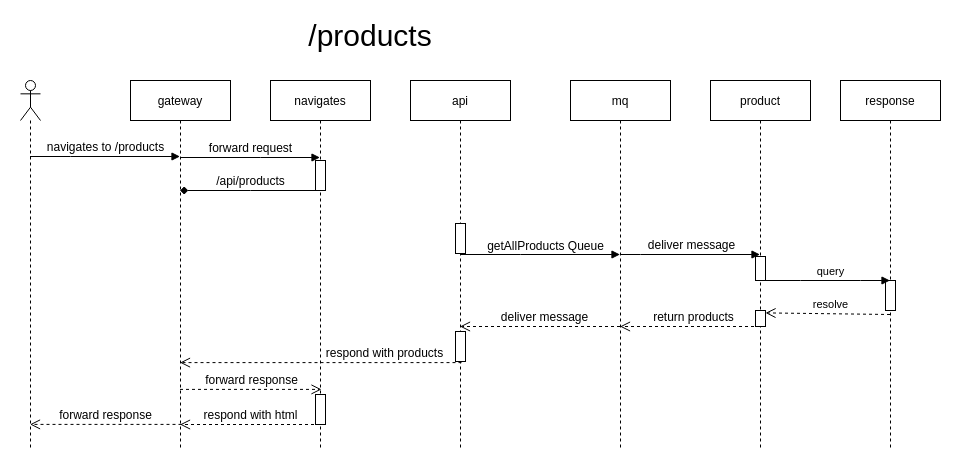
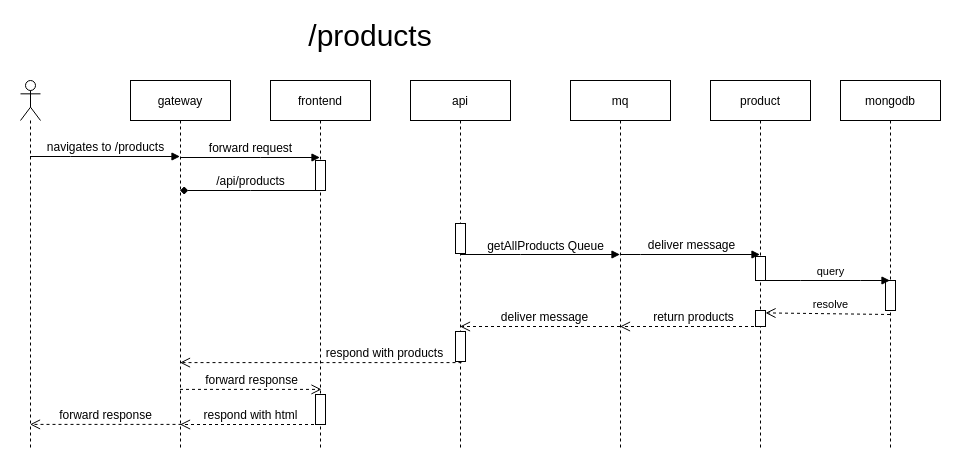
node "navigates": label "navigates" -> "frontend"
node "response": label "response" -> "mongodb"
